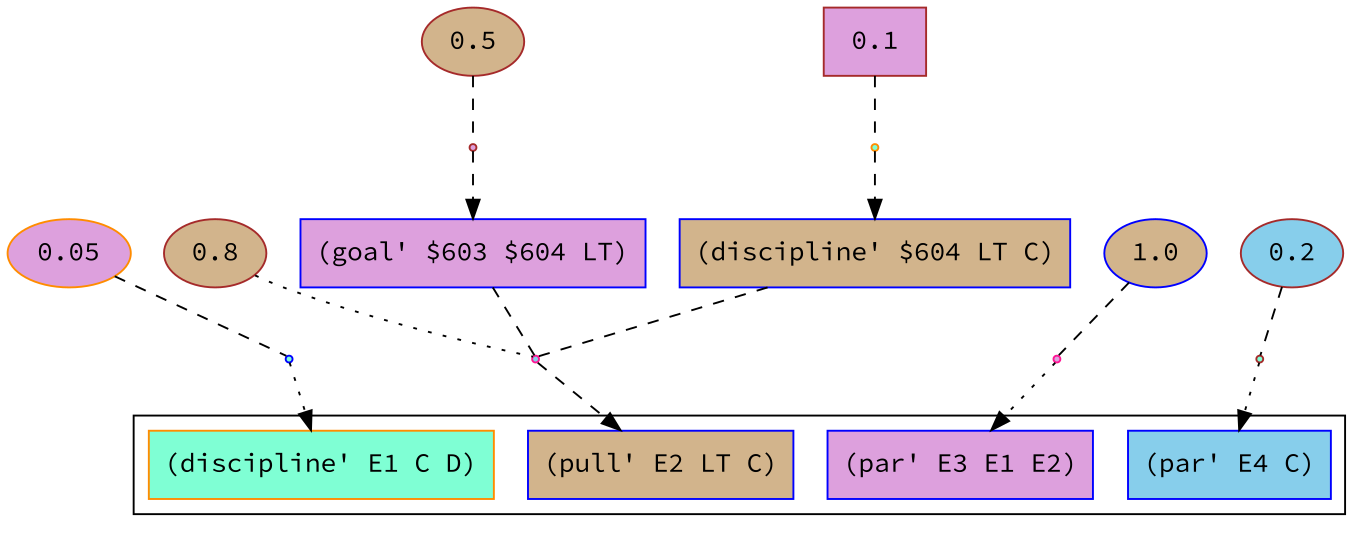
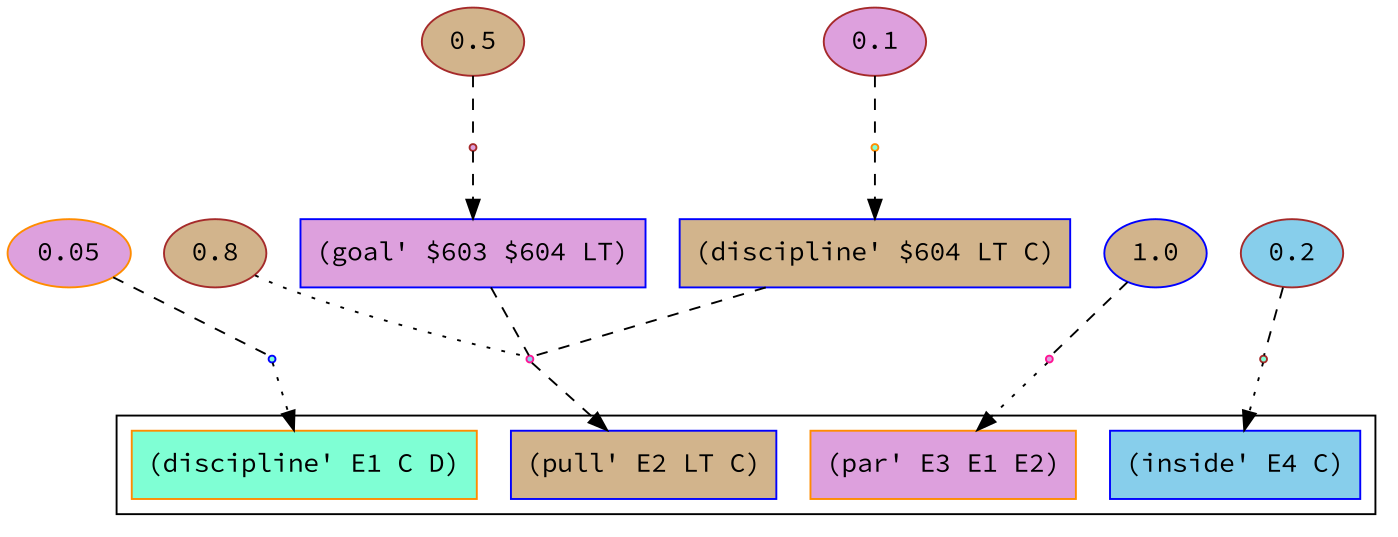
node "0.1": shape box -> ellipse
node "(par' E3 E1 E2)": color blue -> darkorange
node "(par' E4 C)": label "(par' E4 C)" -> "(inside' E4 C)"
